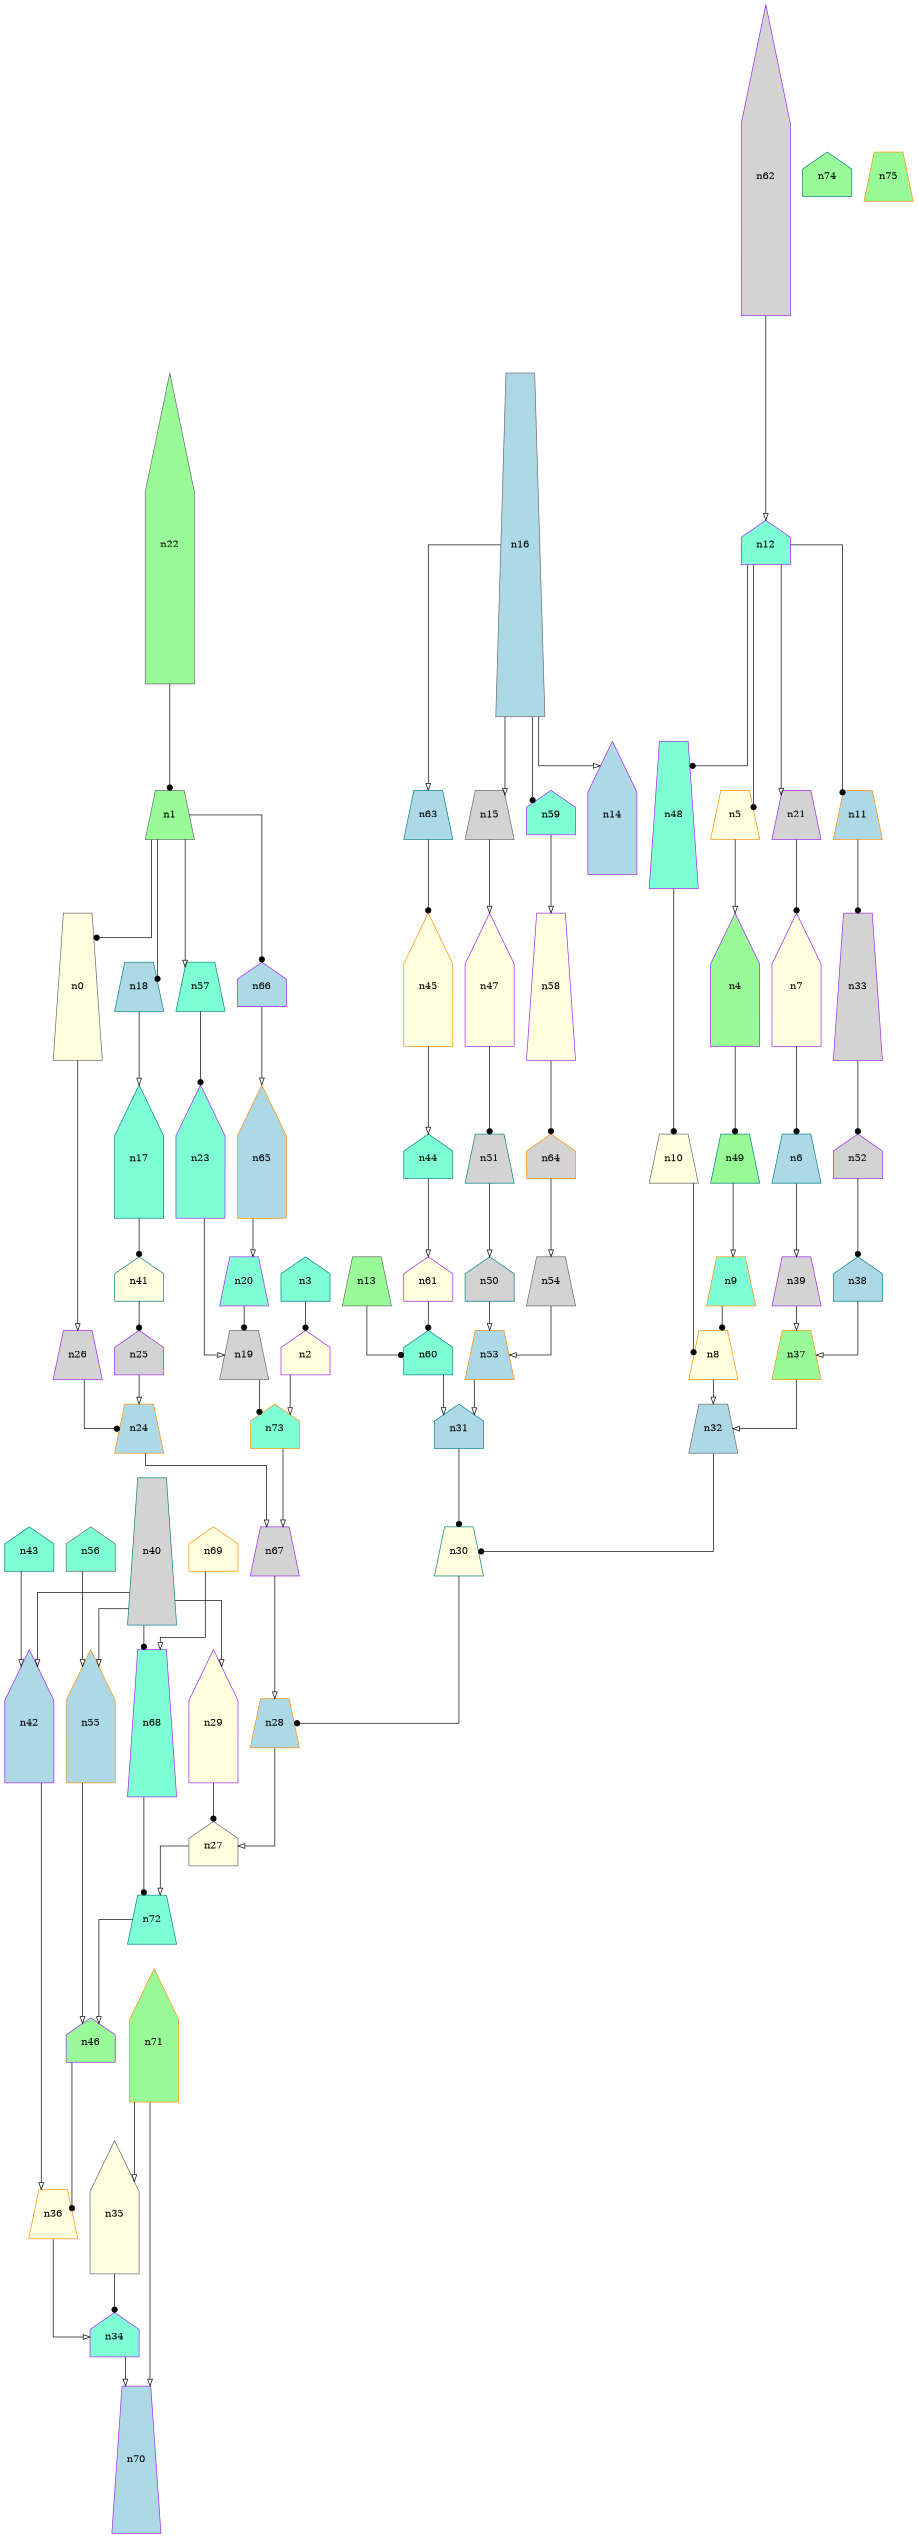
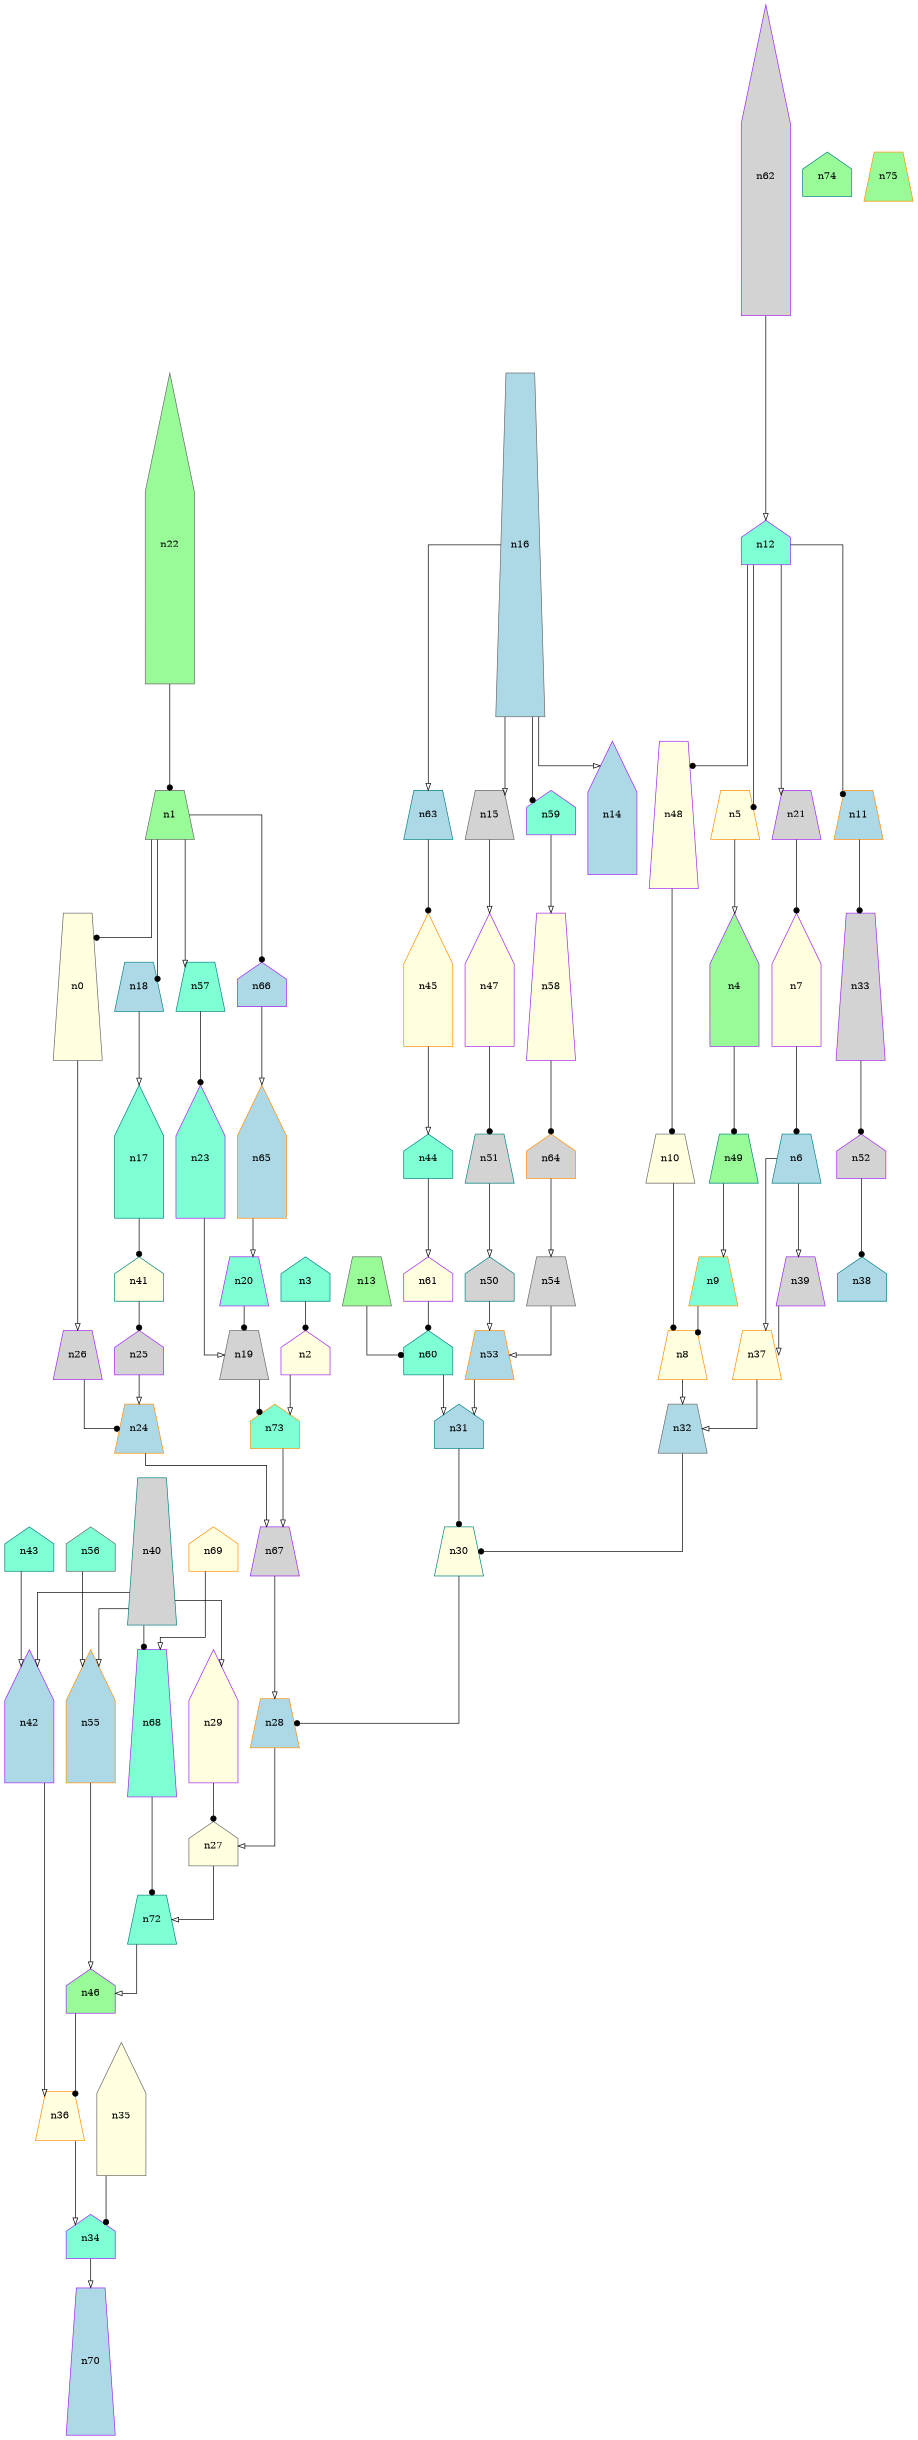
node "n48": fillcolor aquamarine -> lightyellow
edge "n38" -> "n37": now "n6" -> "n37"
node "n37": fillcolor palegreen -> lightyellow
node "n71": removed
